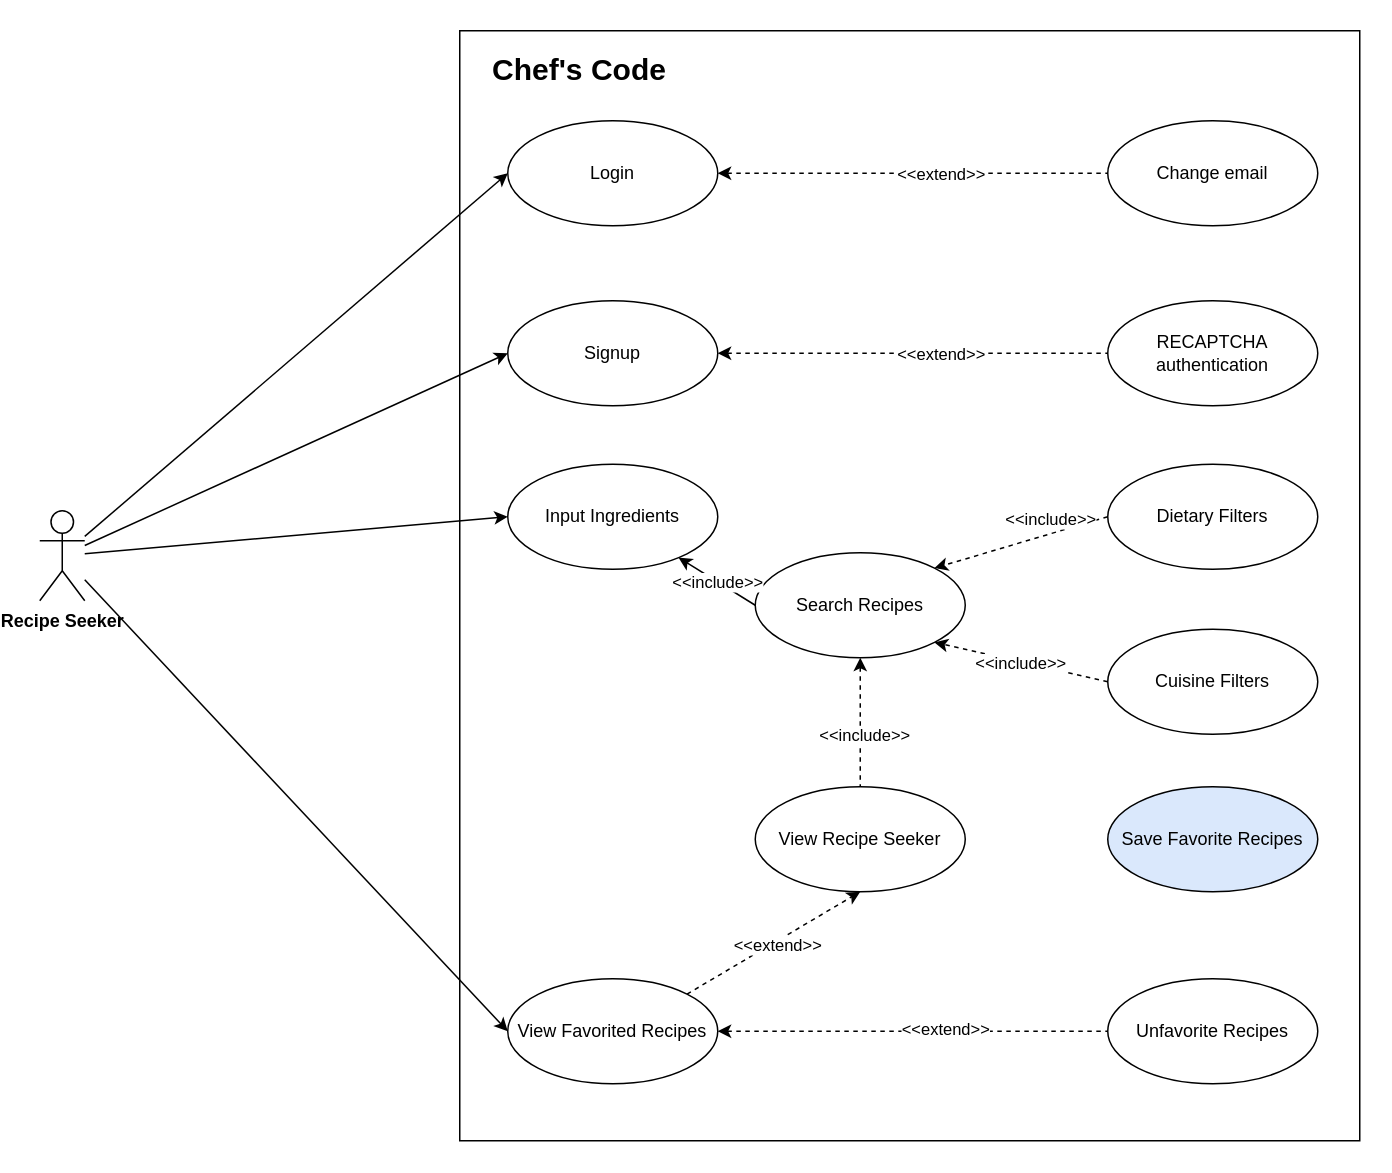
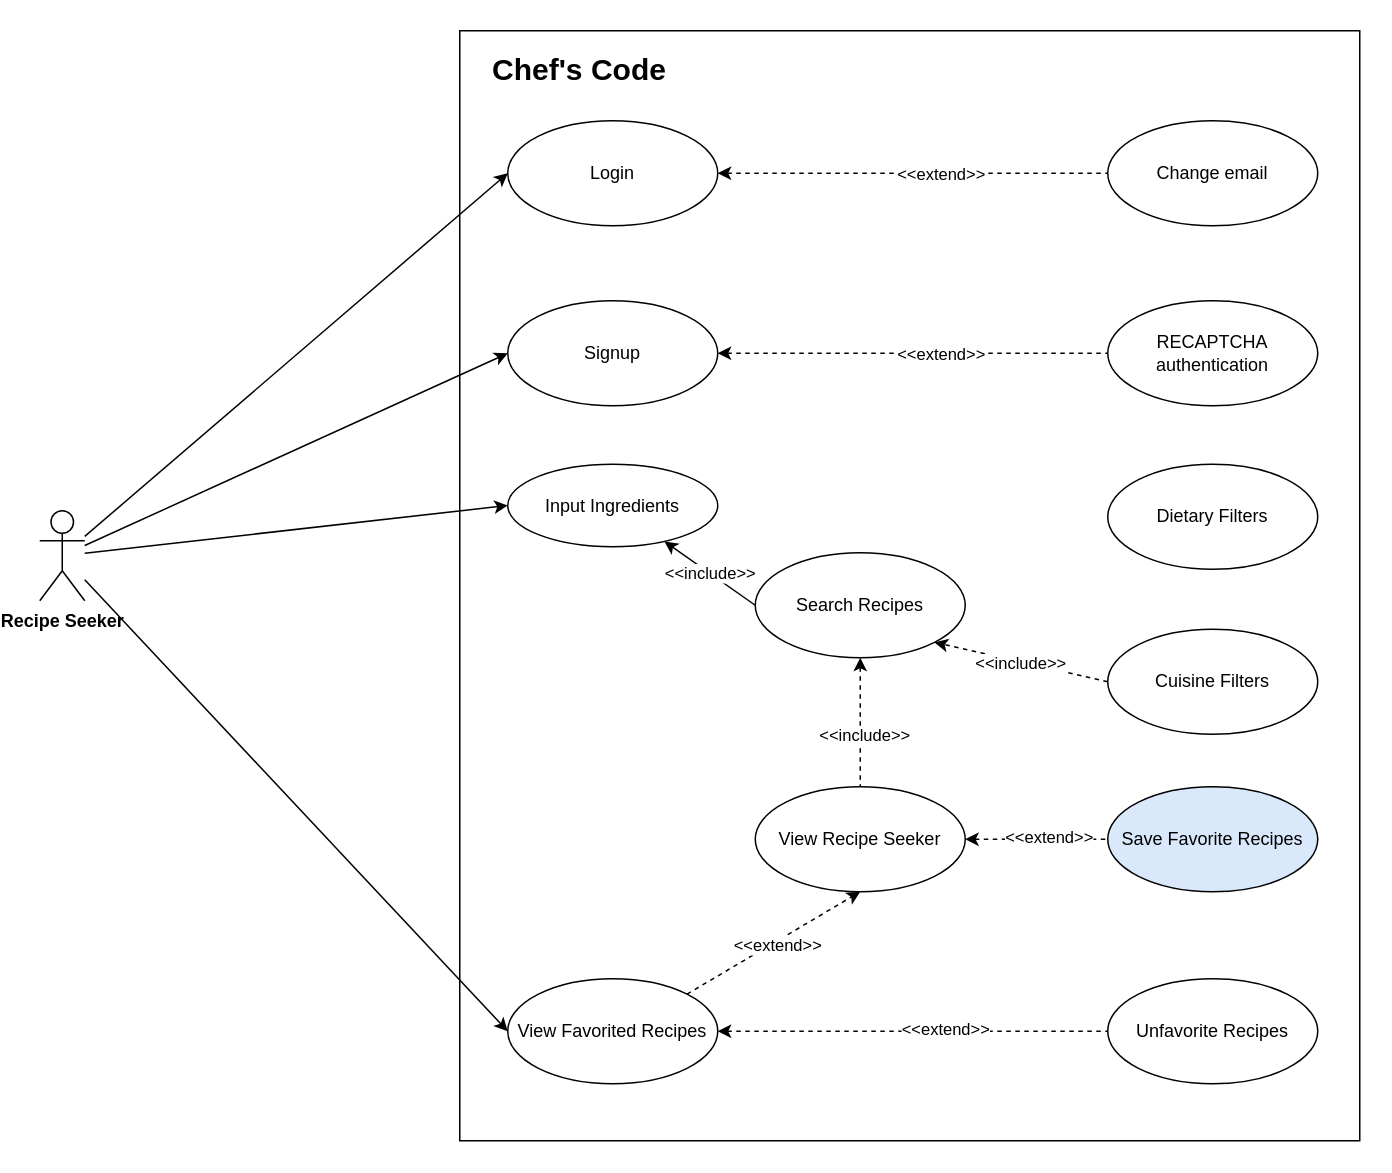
node "Input Ingredients": size 210x105 -> 210x83
edge "Dietary Filters" -> "Search Recipes": removed, label "<<include>>"
edge "Save Favorite Recipes" -> "View Recipe Seeker": added, label "<<extend>>"
